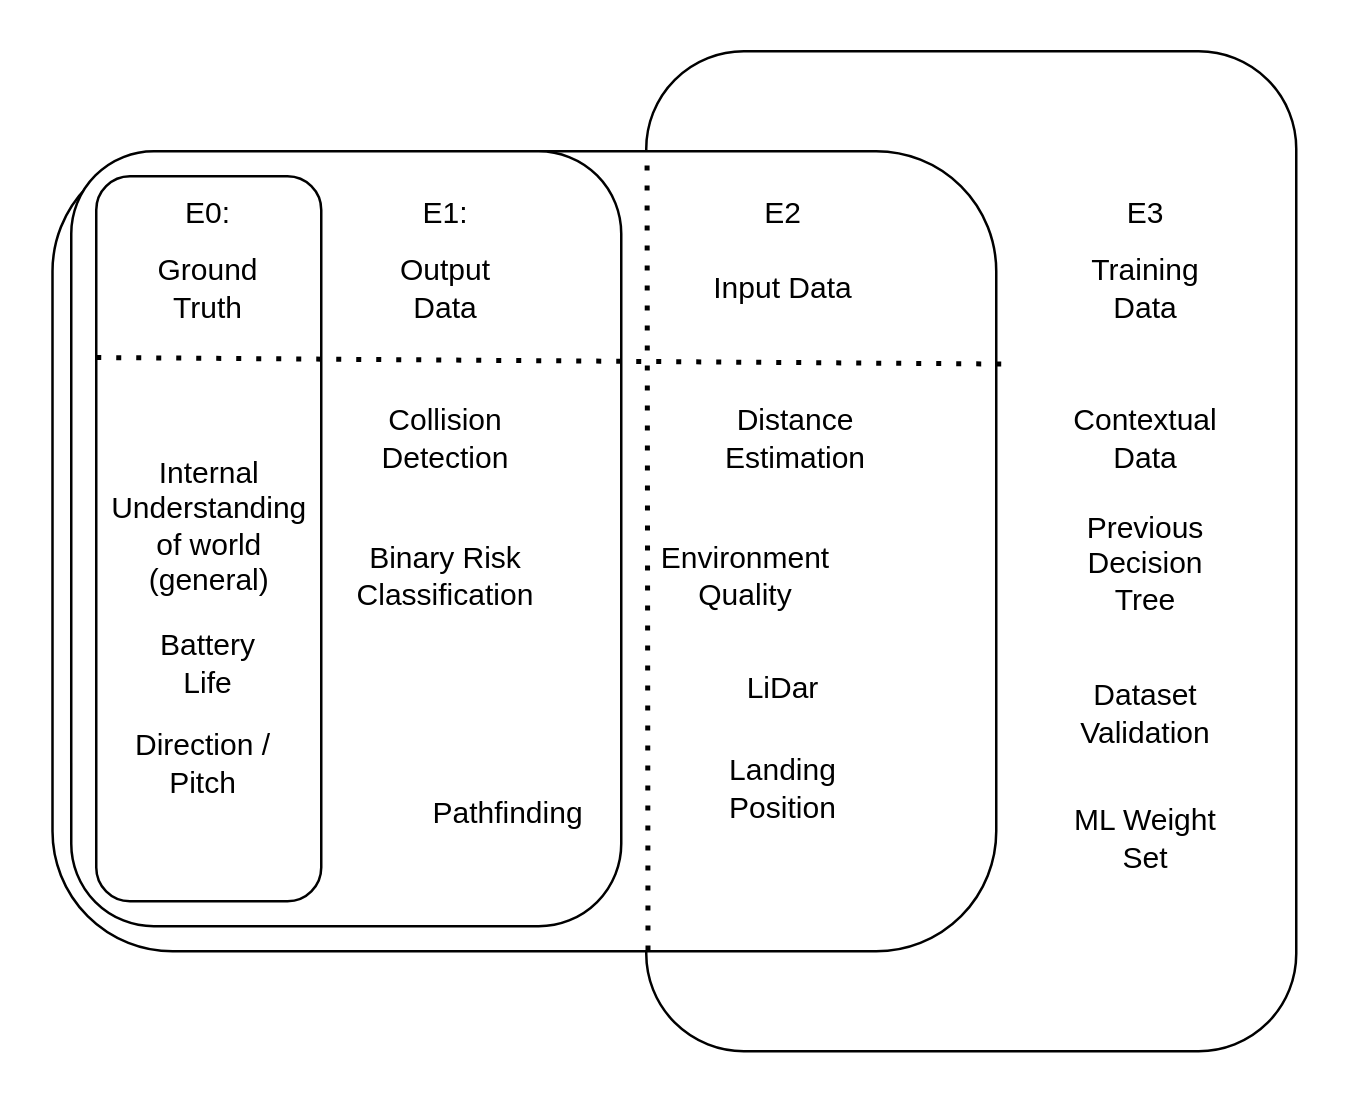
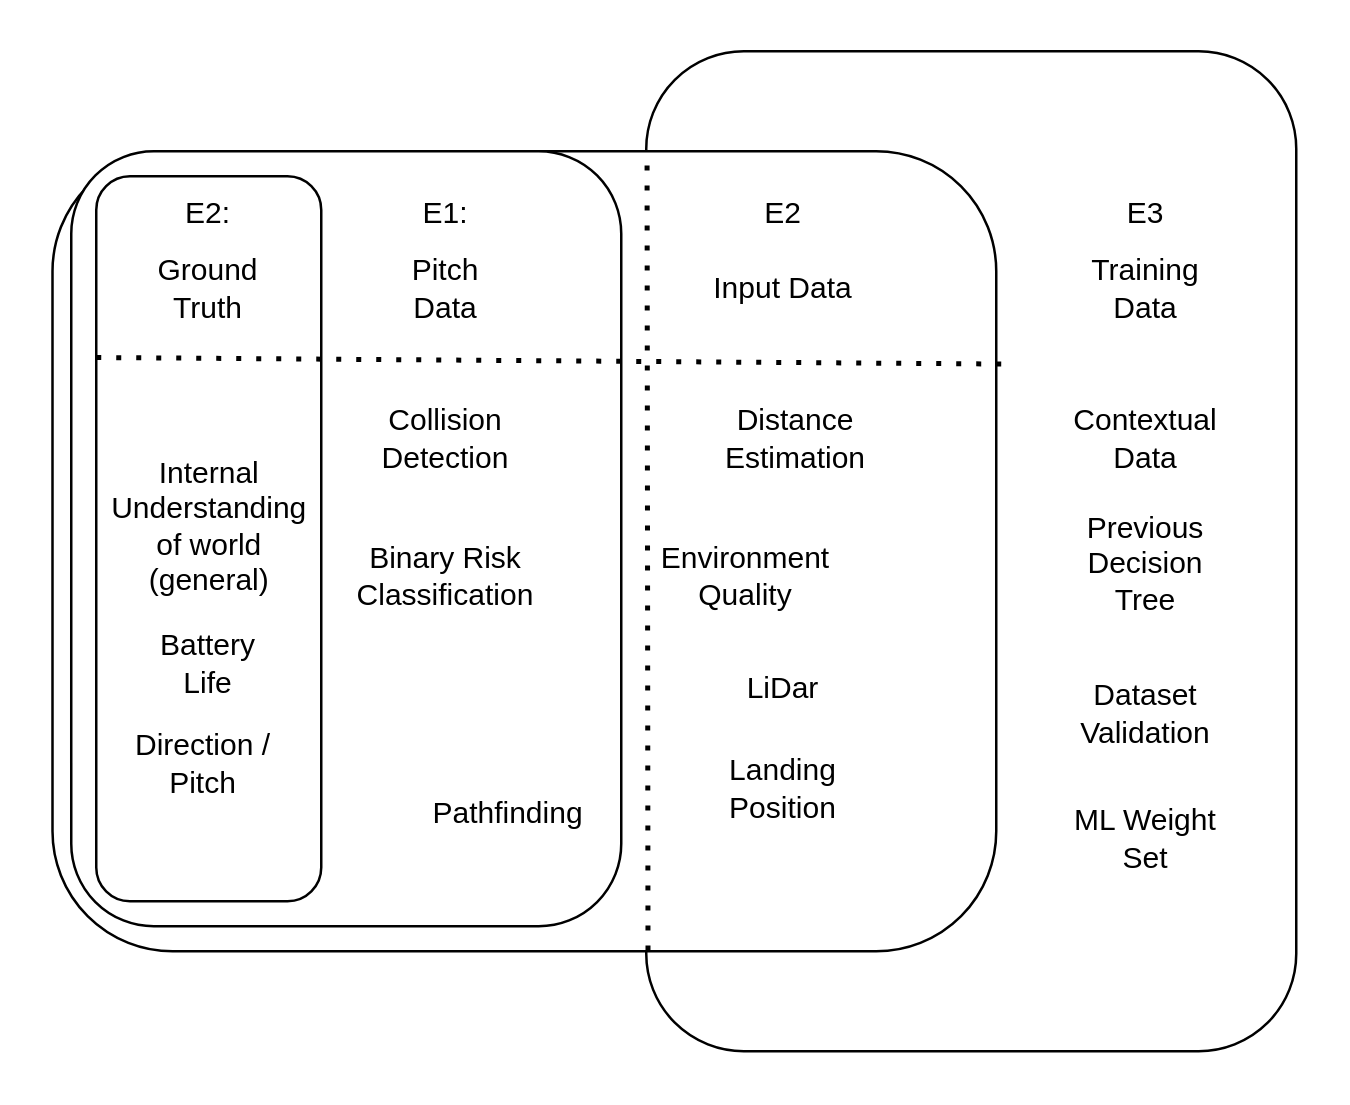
node "E0:": label "E0:" -> "E2:"
node "Output Data": label "Output Data" -> "Pitch Data"
